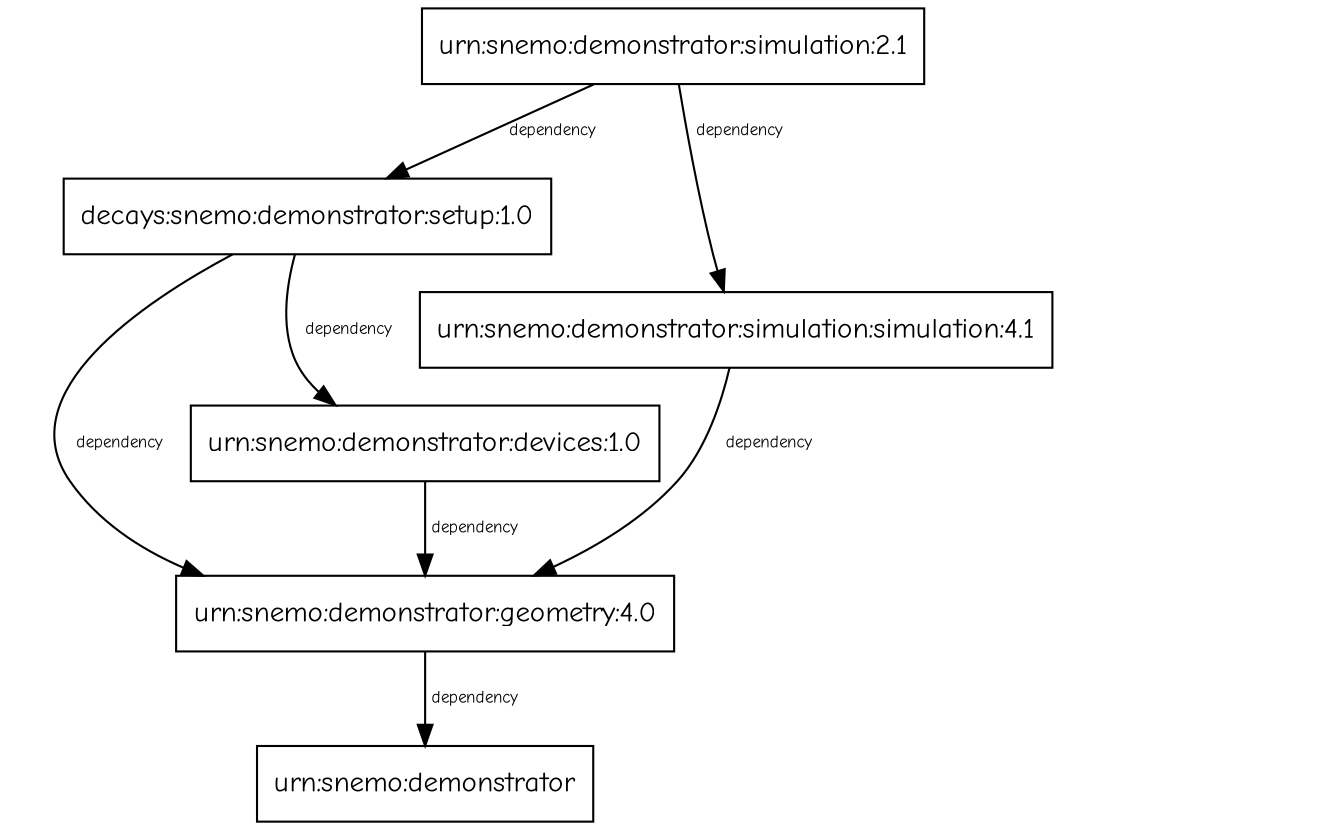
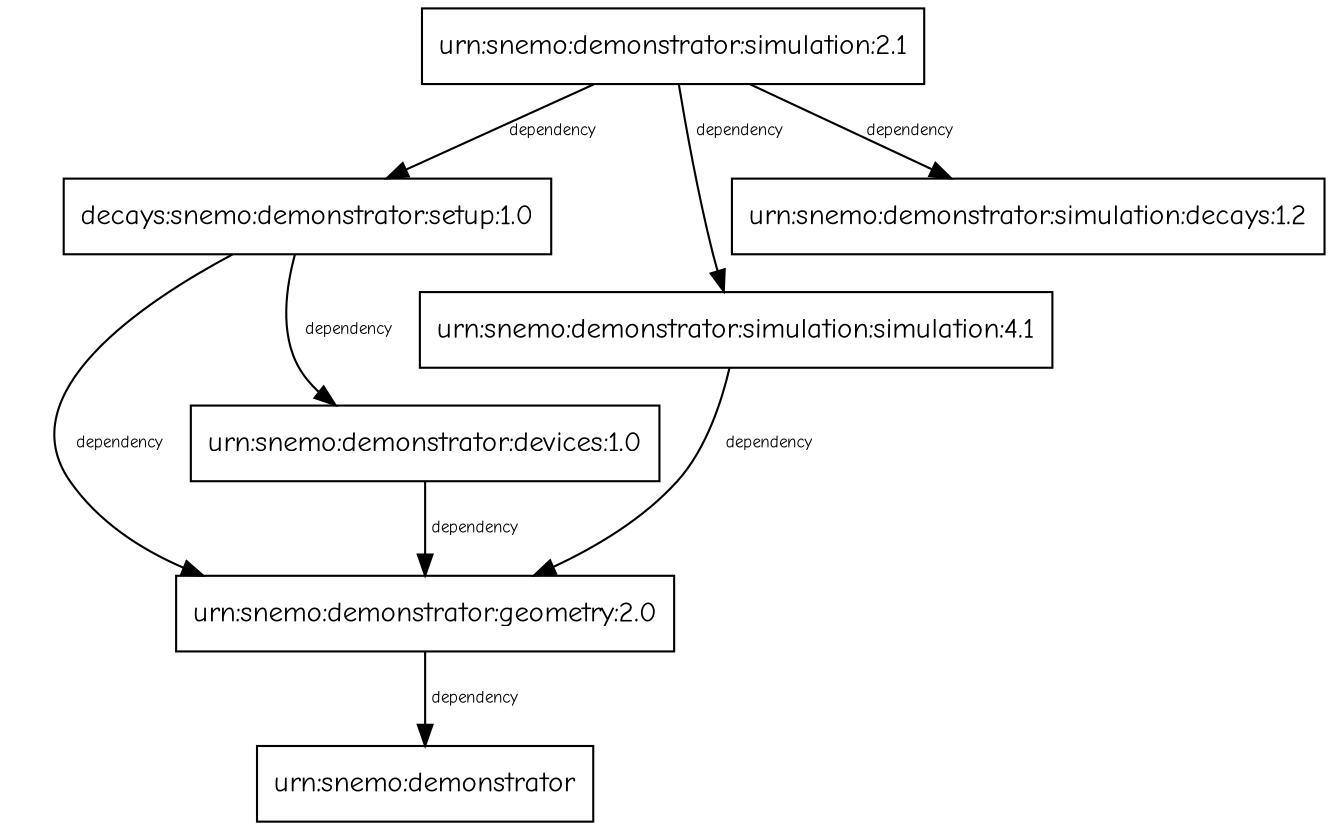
node "urn:snemo:demonstrator:simulation:decays:1.2": added
node "urn:snemo:demonstrator:geometry:4.0": label "urn:snemo:demonstrator:geometry:4.0" -> "urn:snemo:demonstrator:geometry:2.0"
